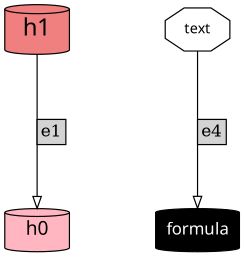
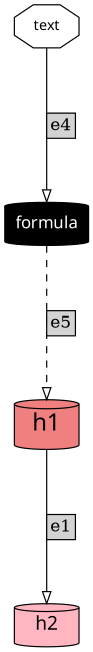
node "h0": label "h0" -> "h2"
edge "formula" -> "h1": added, label "e5"
